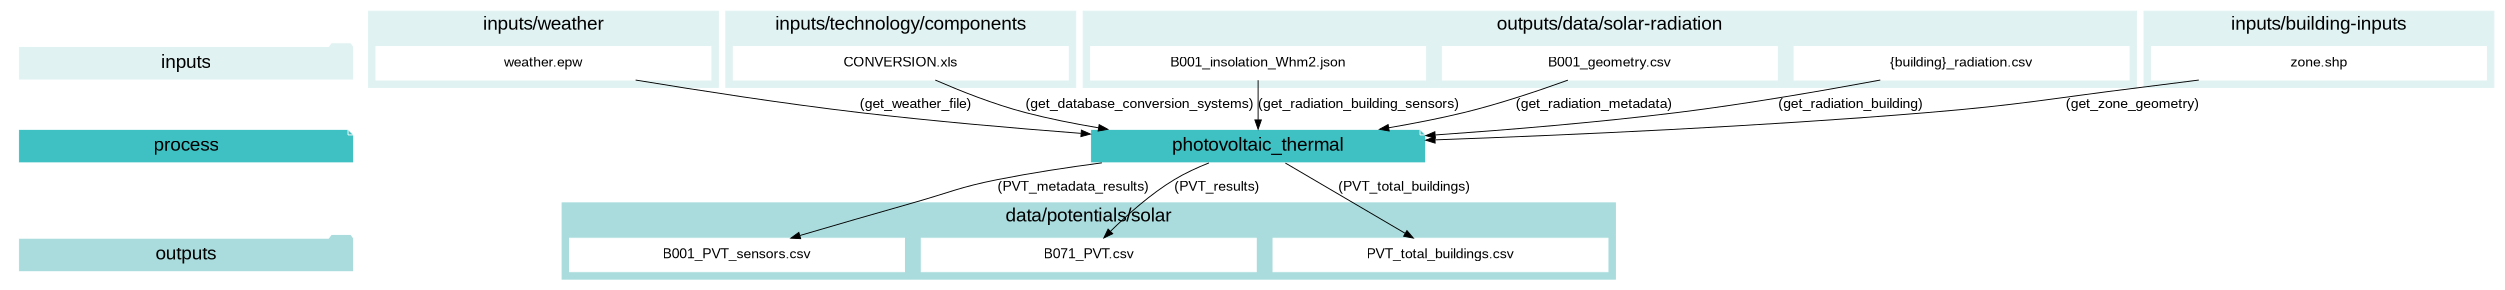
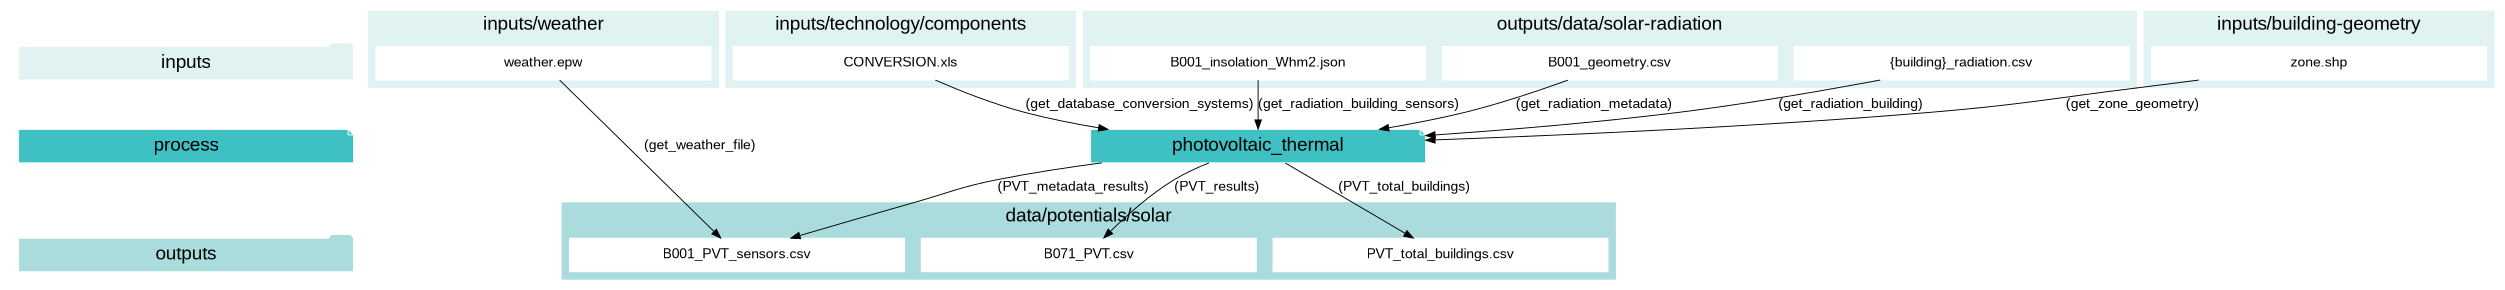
cluster "inputs/building-inputs": label "inputs/building-inputs" -> "inputs/building-geometry"
edge "weather.epw" -> "photovoltaic_thermal": now "weather.epw" -> "B001_PVT_sensors.csv"
